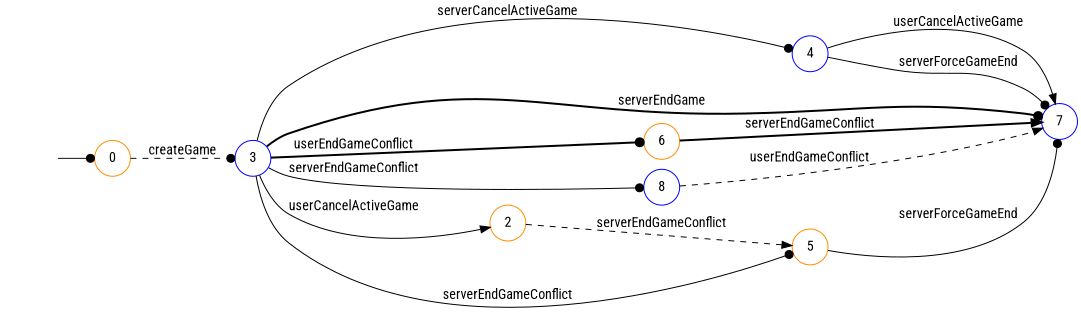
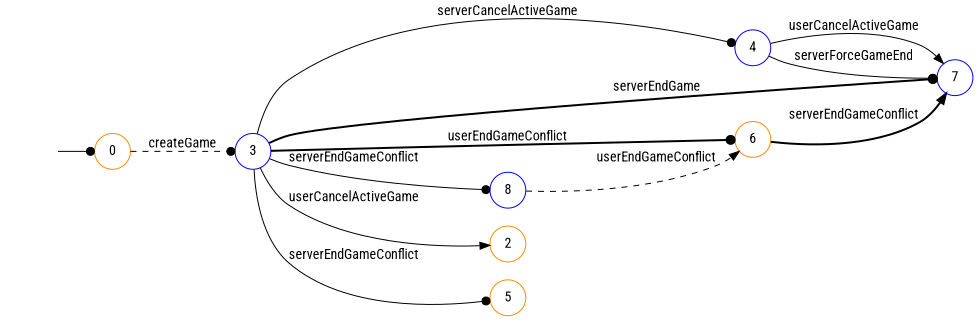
edge "8" -> "7": now "8" -> "6"
edge "2" -> "5": removed, label "serverEndGameConflict"
edge "5" -> "7": removed, label "serverForceGameEnd"
